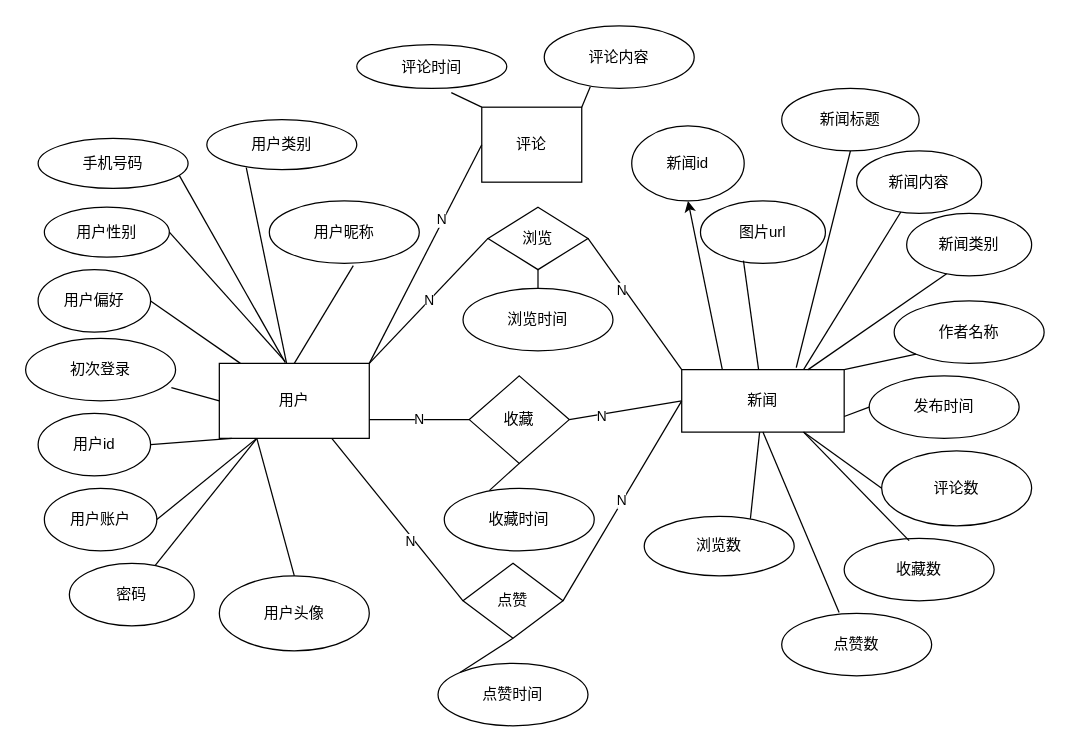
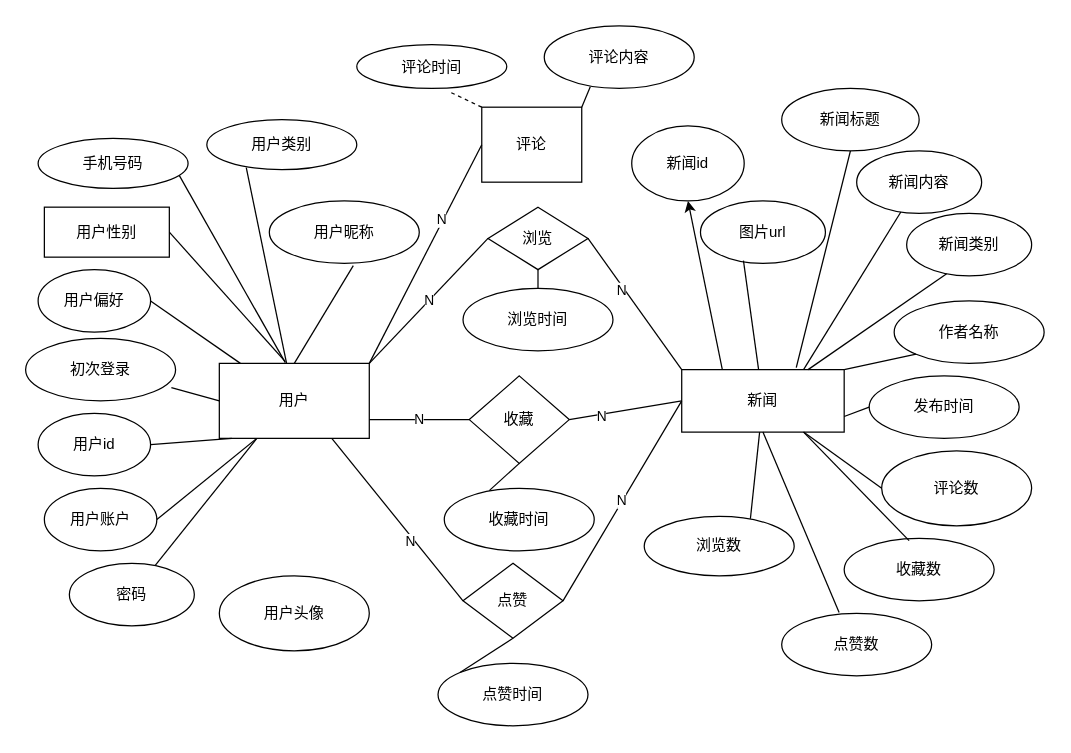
edge "评论时间" -- "评论": style solid -> dashed
node "用户性别": shape ellipse -> rectangle
edge "用户" -- "用户头像": removed
